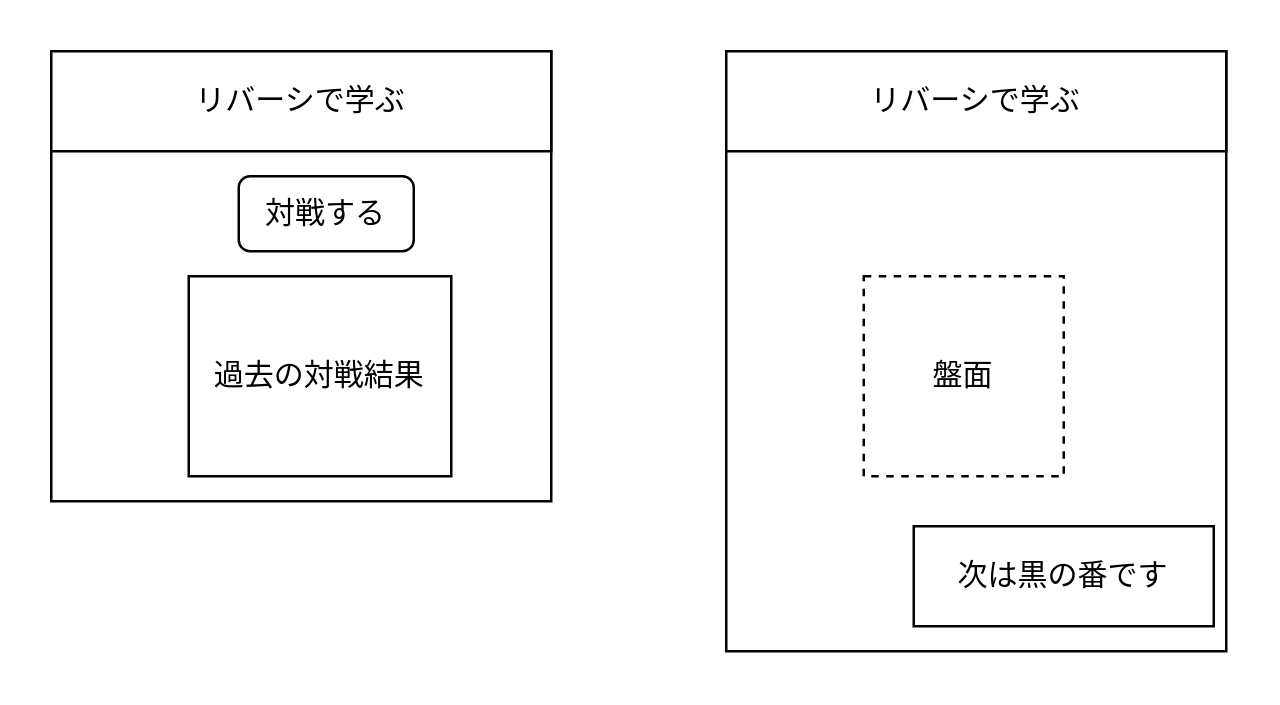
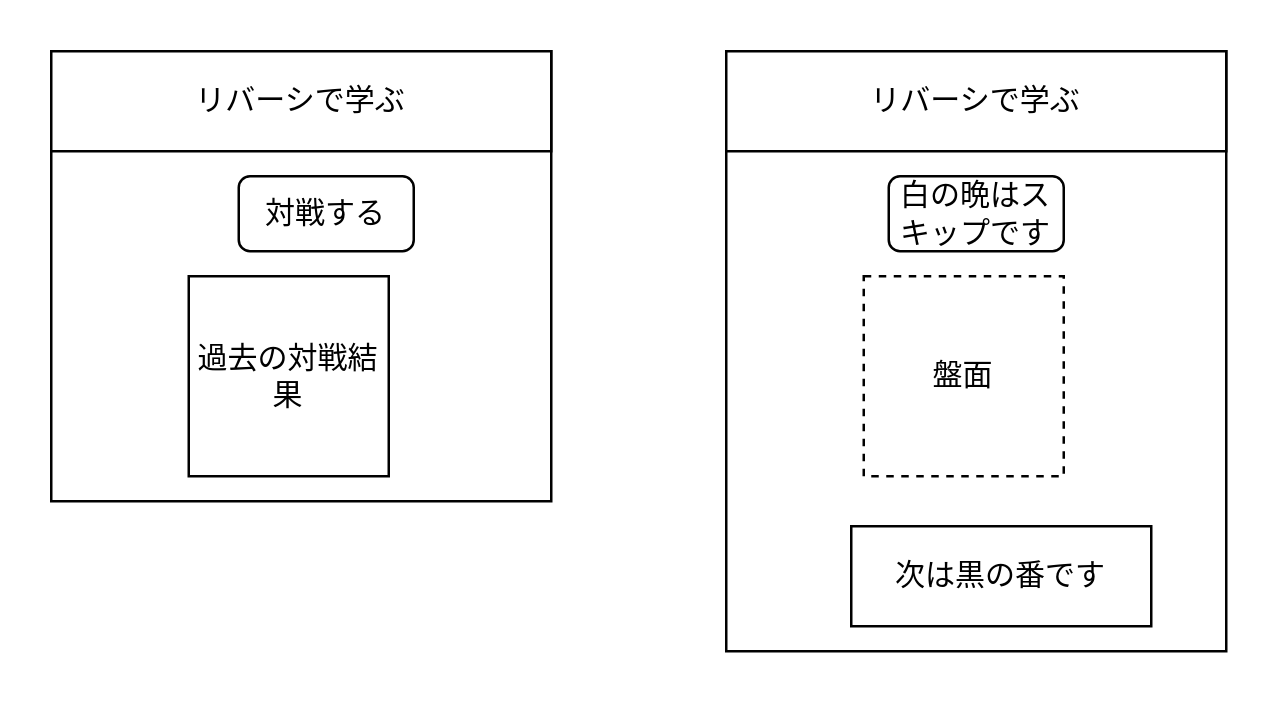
node "白の晩はスキップです": added
node "過去の対戦結果": size 263x200 -> 200x200
node "次は黒の番です": moved (1064, 576) -> (1001, 576)
